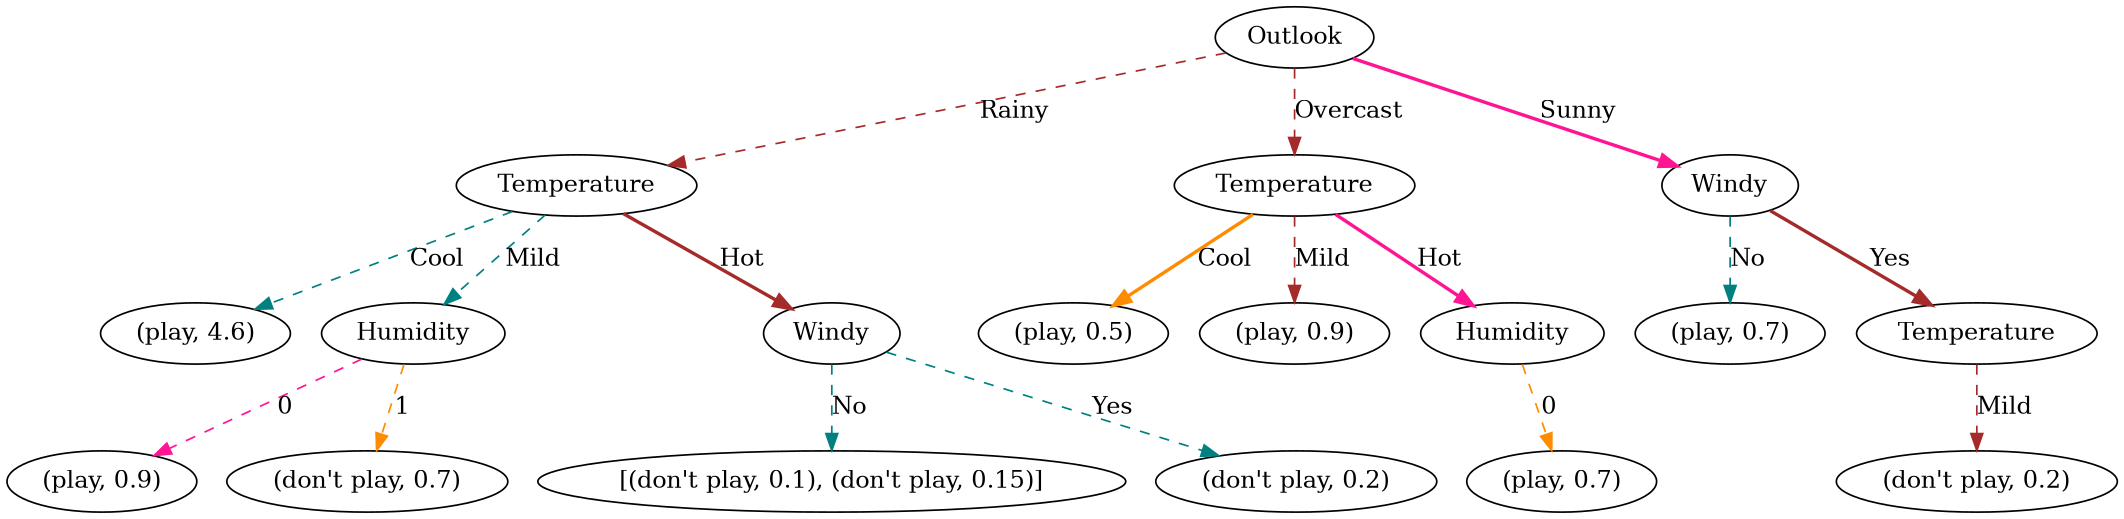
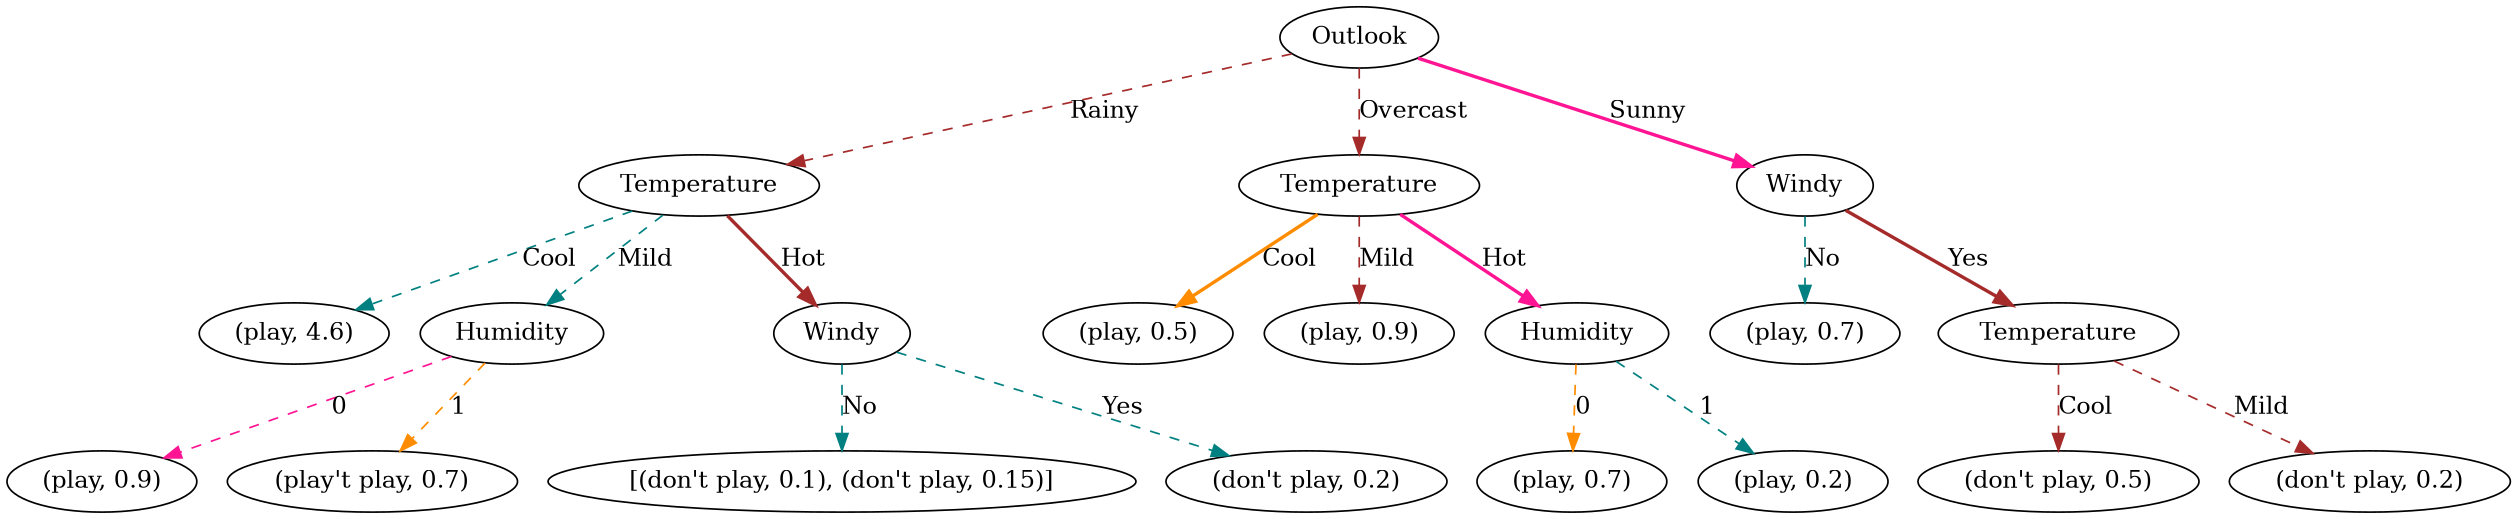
node "(don't play, 0.7)": label "(don't play, 0.7)" -> "(play't play, 0.7)"
node "(play, 0.2)": added
node "(don't play, 0.5)": added
